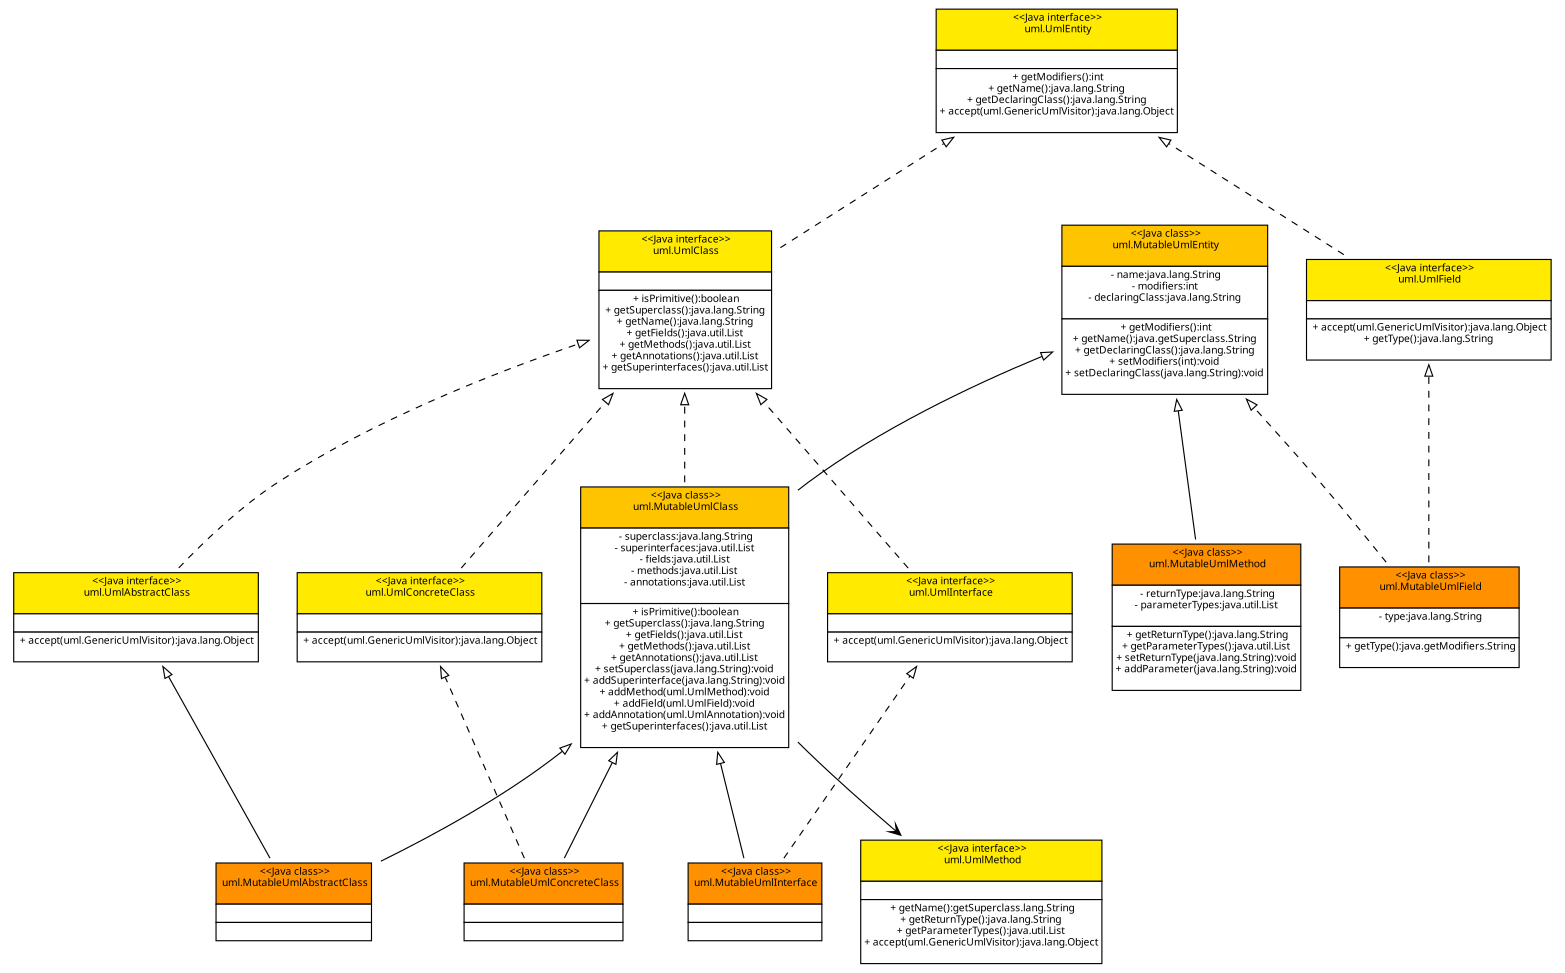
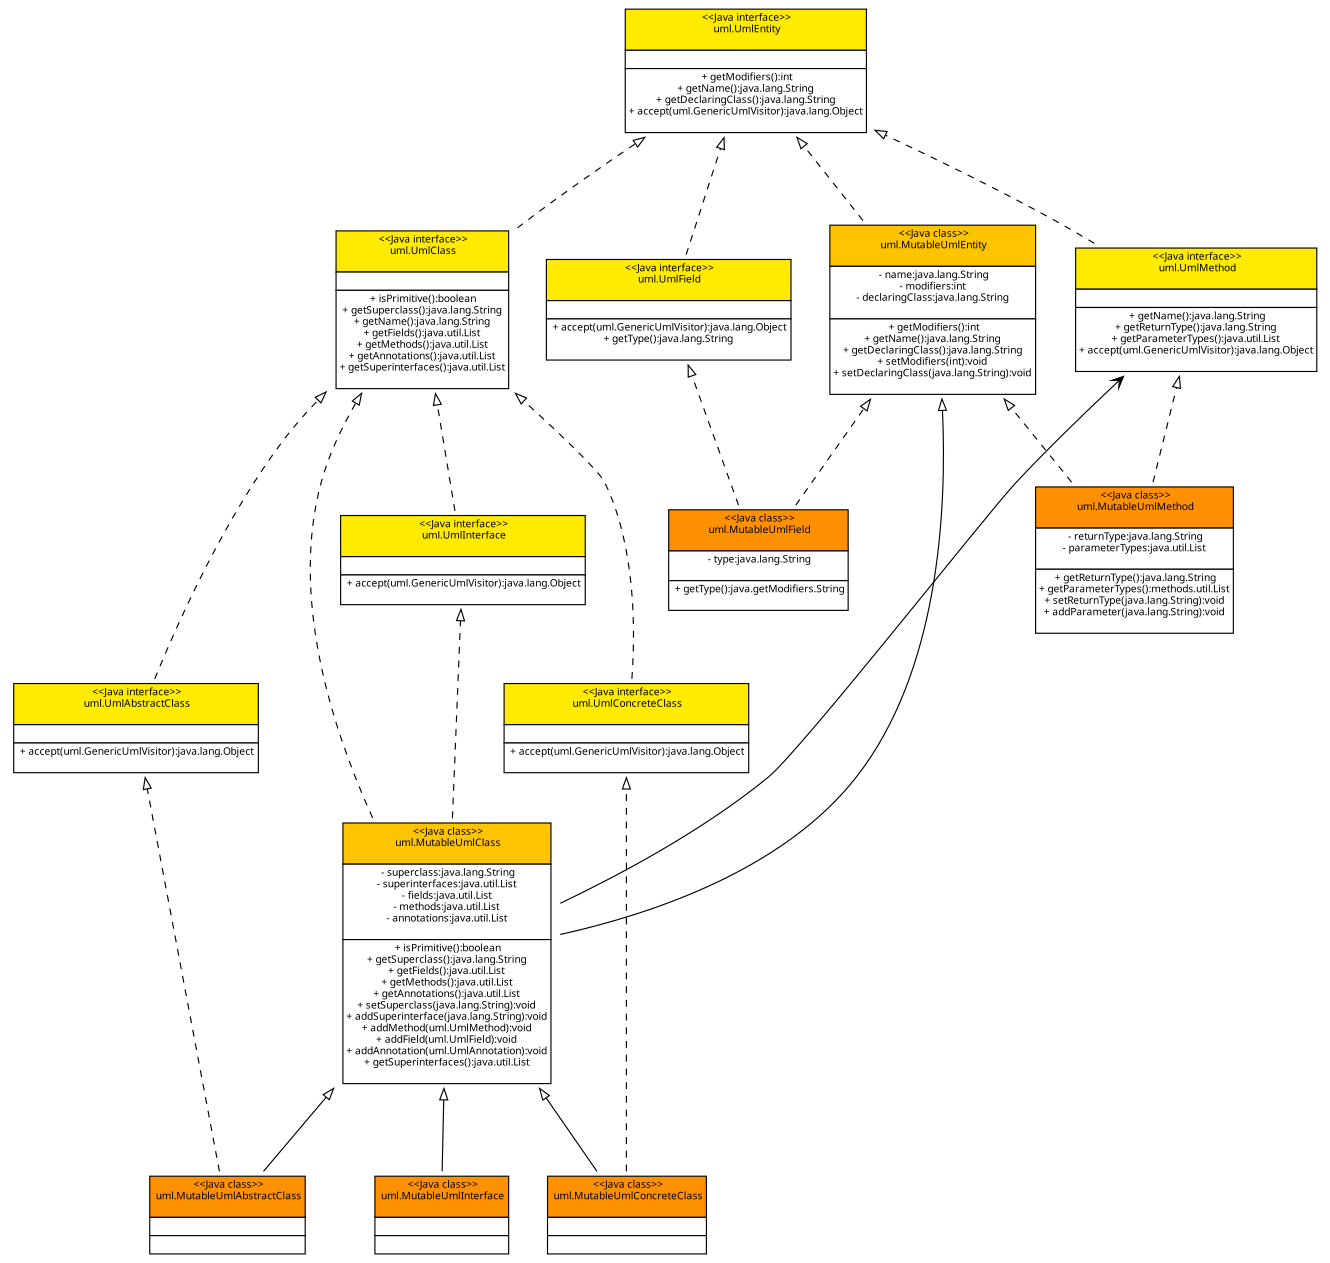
edge "uml.MutableUmlEntity" -> "uml.UmlEntity": added
edge "uml.UmlMethod" -> "uml.UmlEntity": added
node "uml.MutableUmlEntity": text "+ getName():java.getSuperclass.String" -> "+ getName():java.lang.String"
edge "uml.MutableUmlMethod" -> "uml.UmlMethod": added
edge "uml.MutableUmlMethod" -> "uml.MutableUmlEntity": style solid -> dashed
node "uml.MutableUmlMethod": text "+ getParameterTypes():java.util.List" -> "+ getParameterTypes():methods.util.List"
edge "uml.MutableUmlAbstractClass" -> "uml.UmlAbstractClass": style solid -> dashed
edge "uml.MutableUmlInterface" -> "uml.UmlInterface": now "uml.MutableUmlClass" -> "uml.UmlInterface"
node "uml.UmlMethod": text "+ getName():getSuperclass.lang.String" -> "+ getName():java.lang.String"
